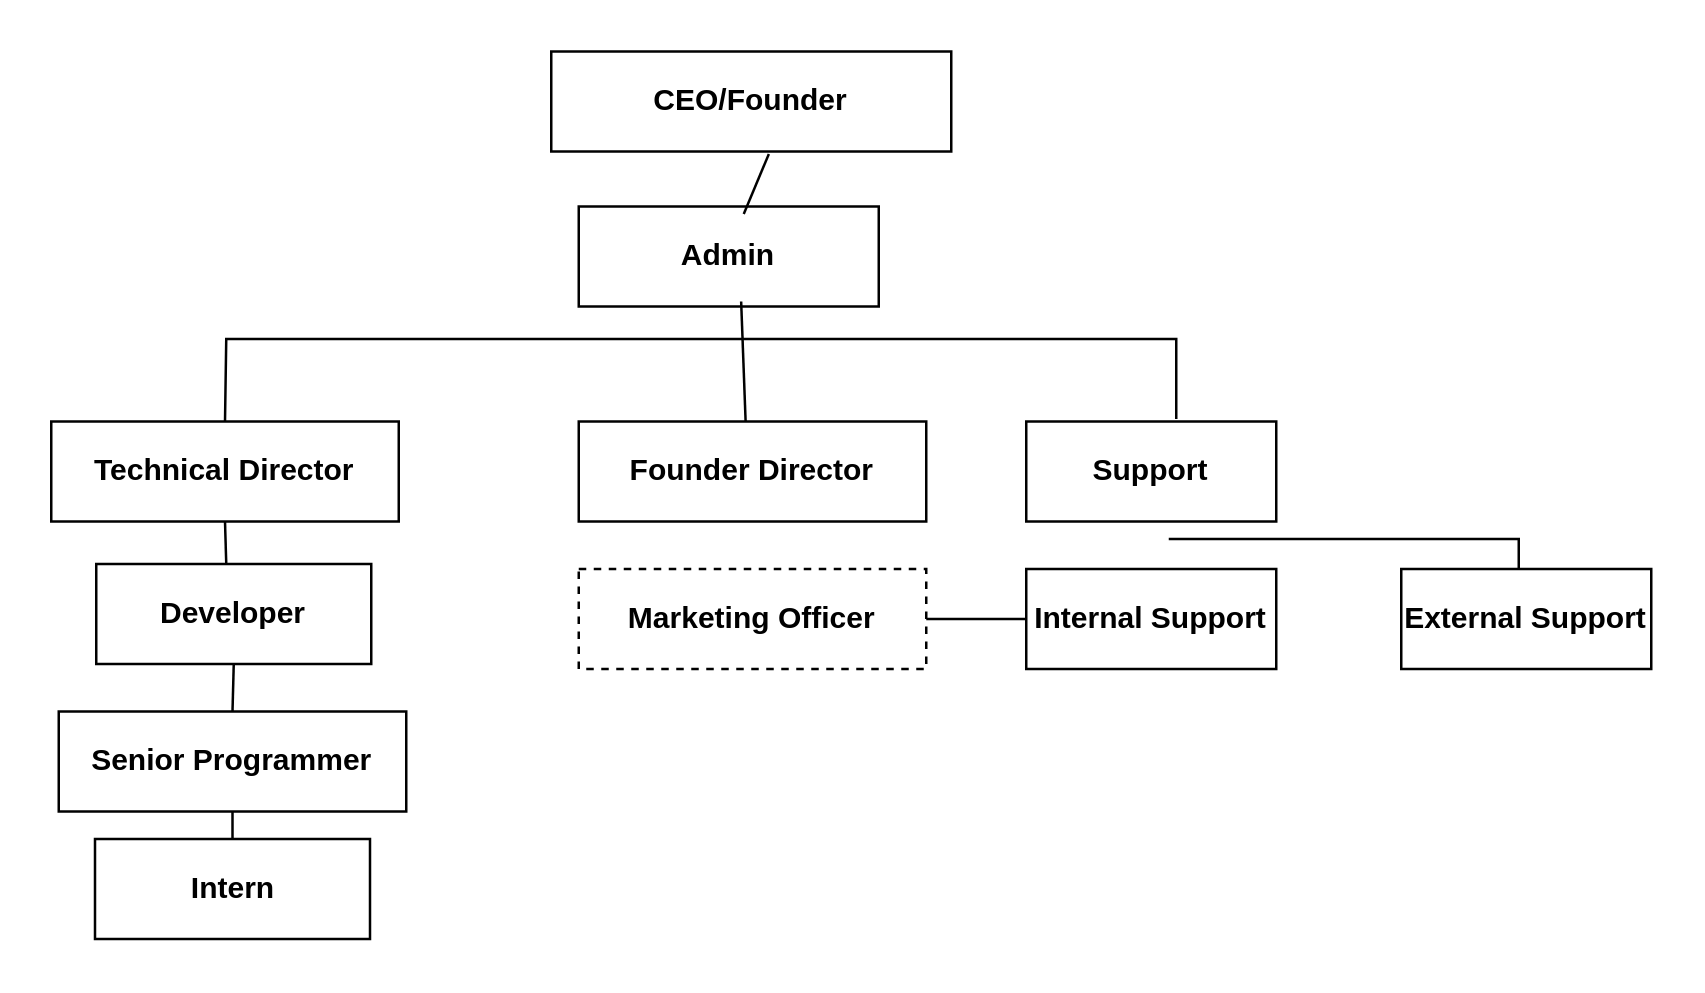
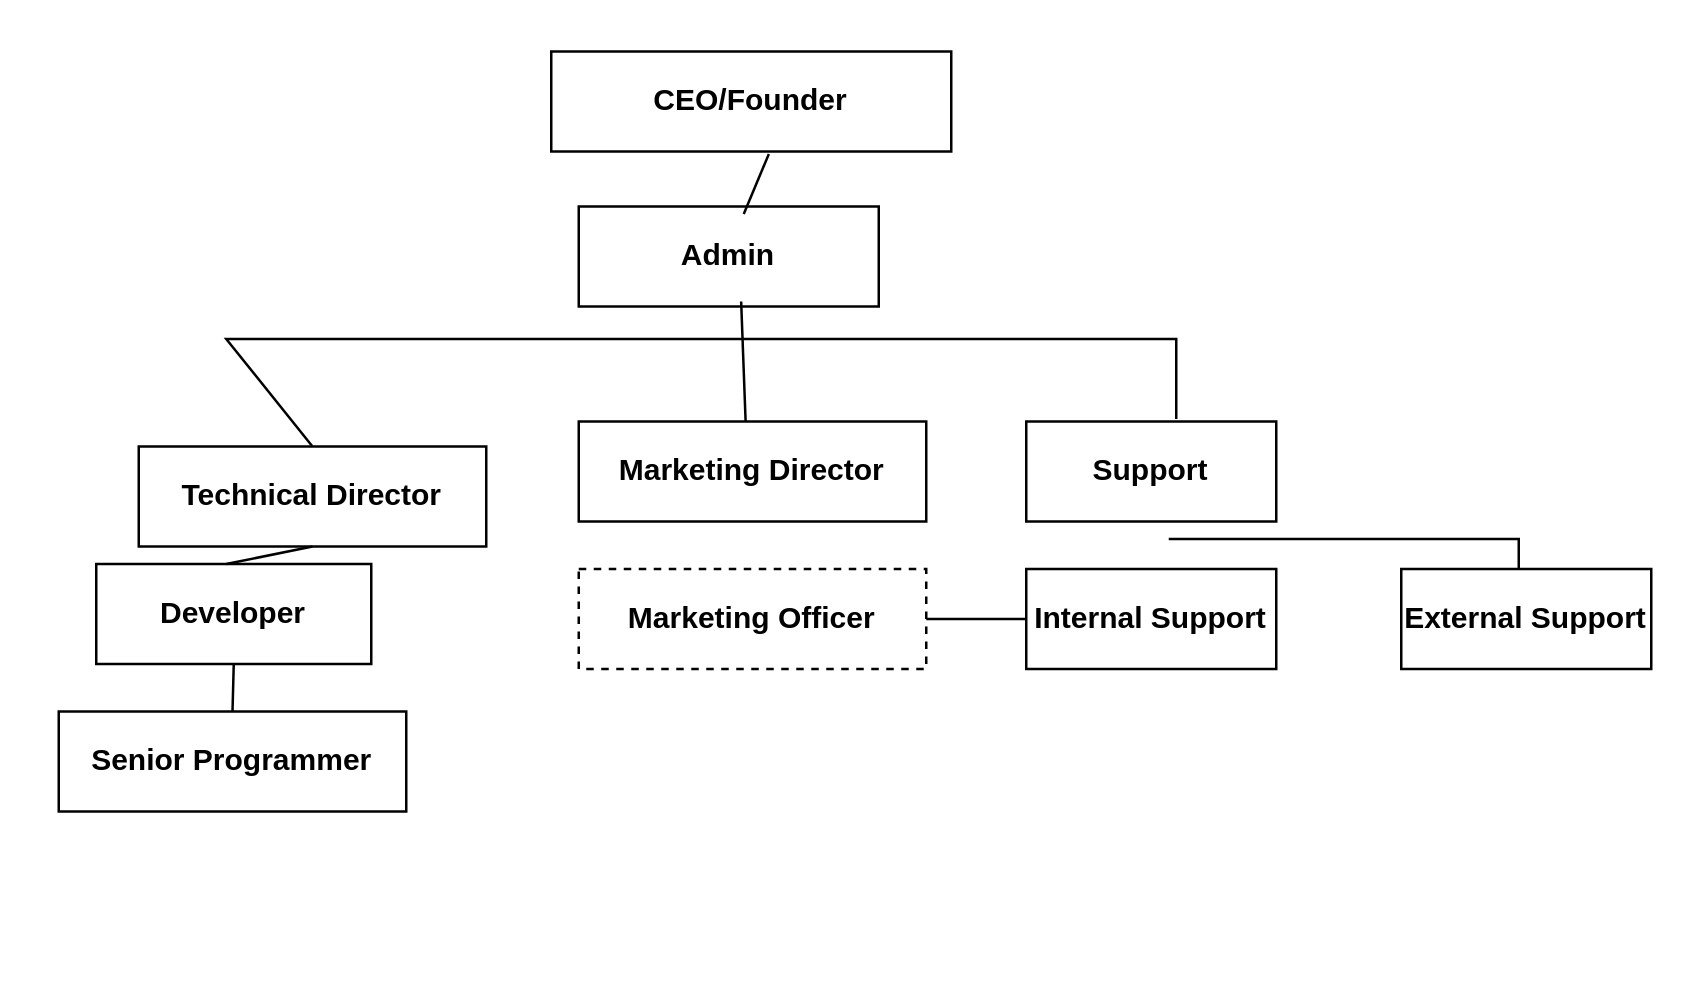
node "Technical Director": moved (225, 471) -> (313, 496)
node "Founder Director": label "Founder Director" -> "Marketing Director"
edge "Senior Programmer" -- "Intern": removed
node "Intern": removed
